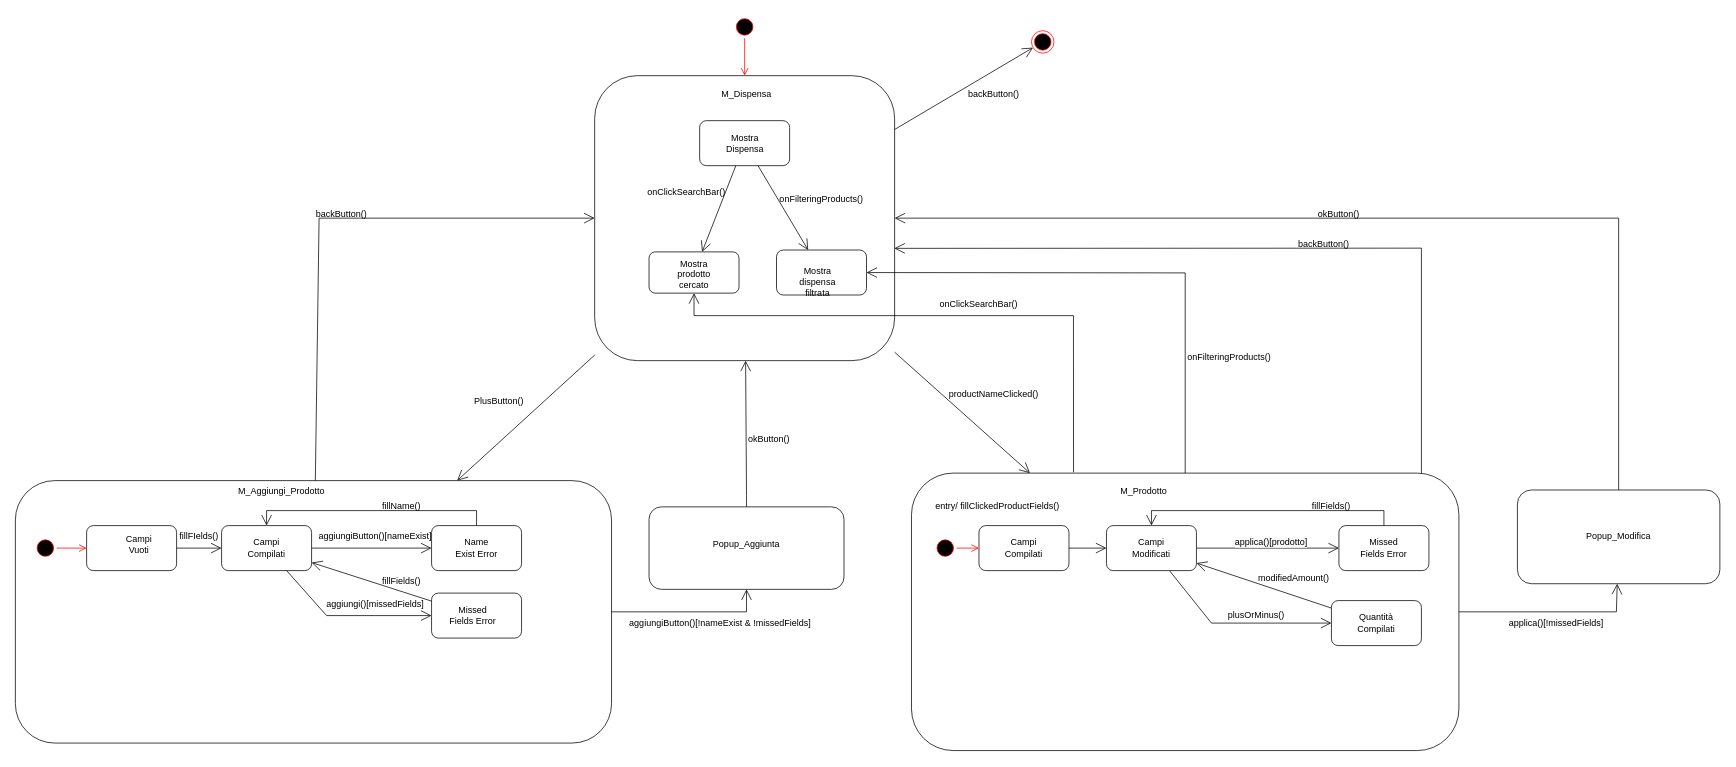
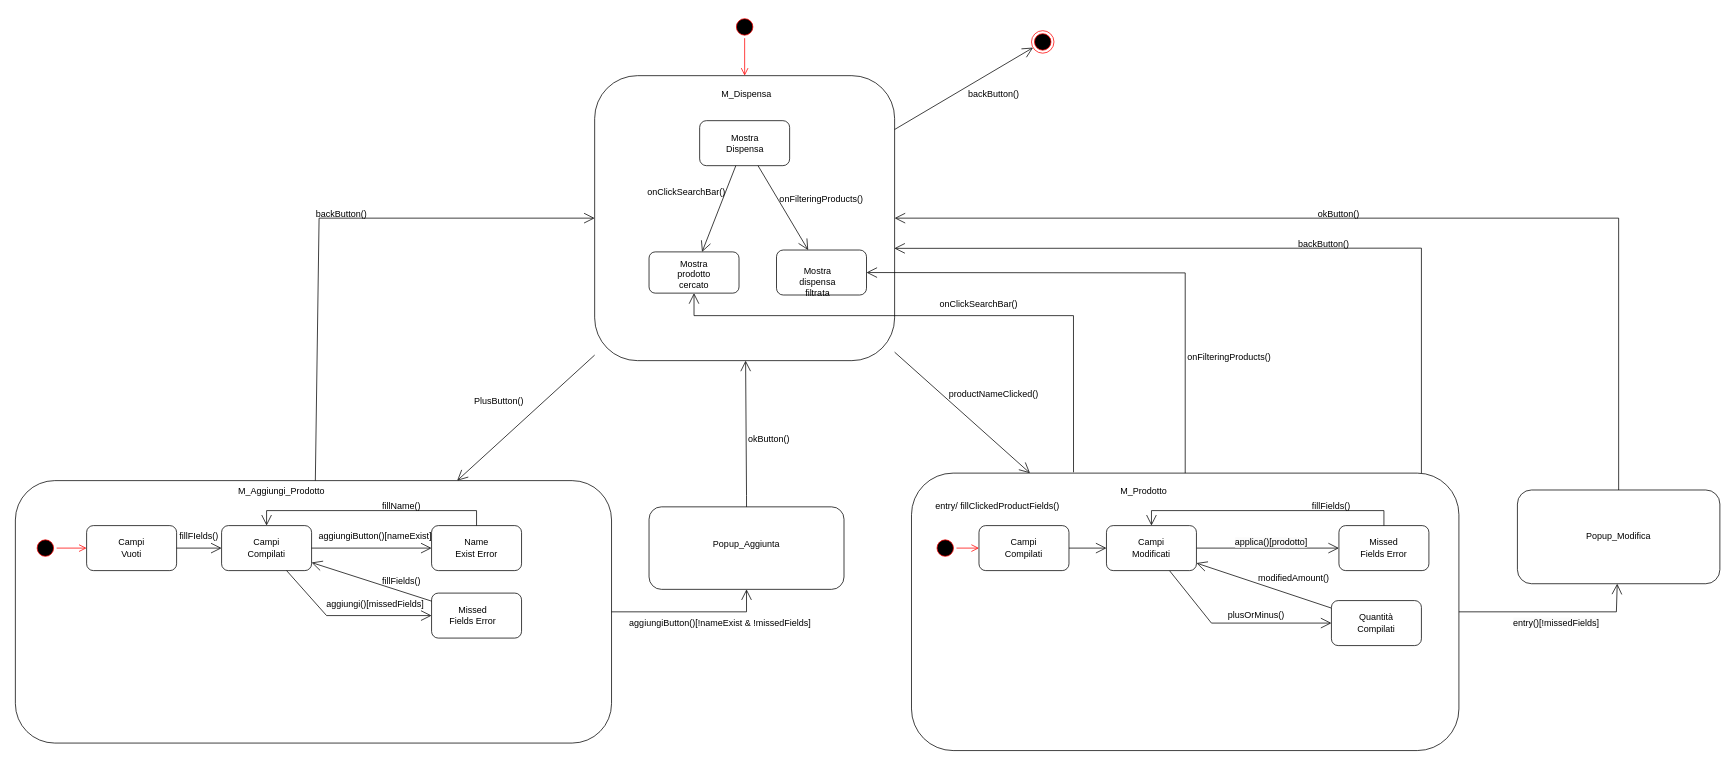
node "Campi Vuoti": moved (139, 544) -> (132, 548)
node "applica()[!missedFields]": label "applica()[!missedFields]" -> "entry()[!missedFields]"
